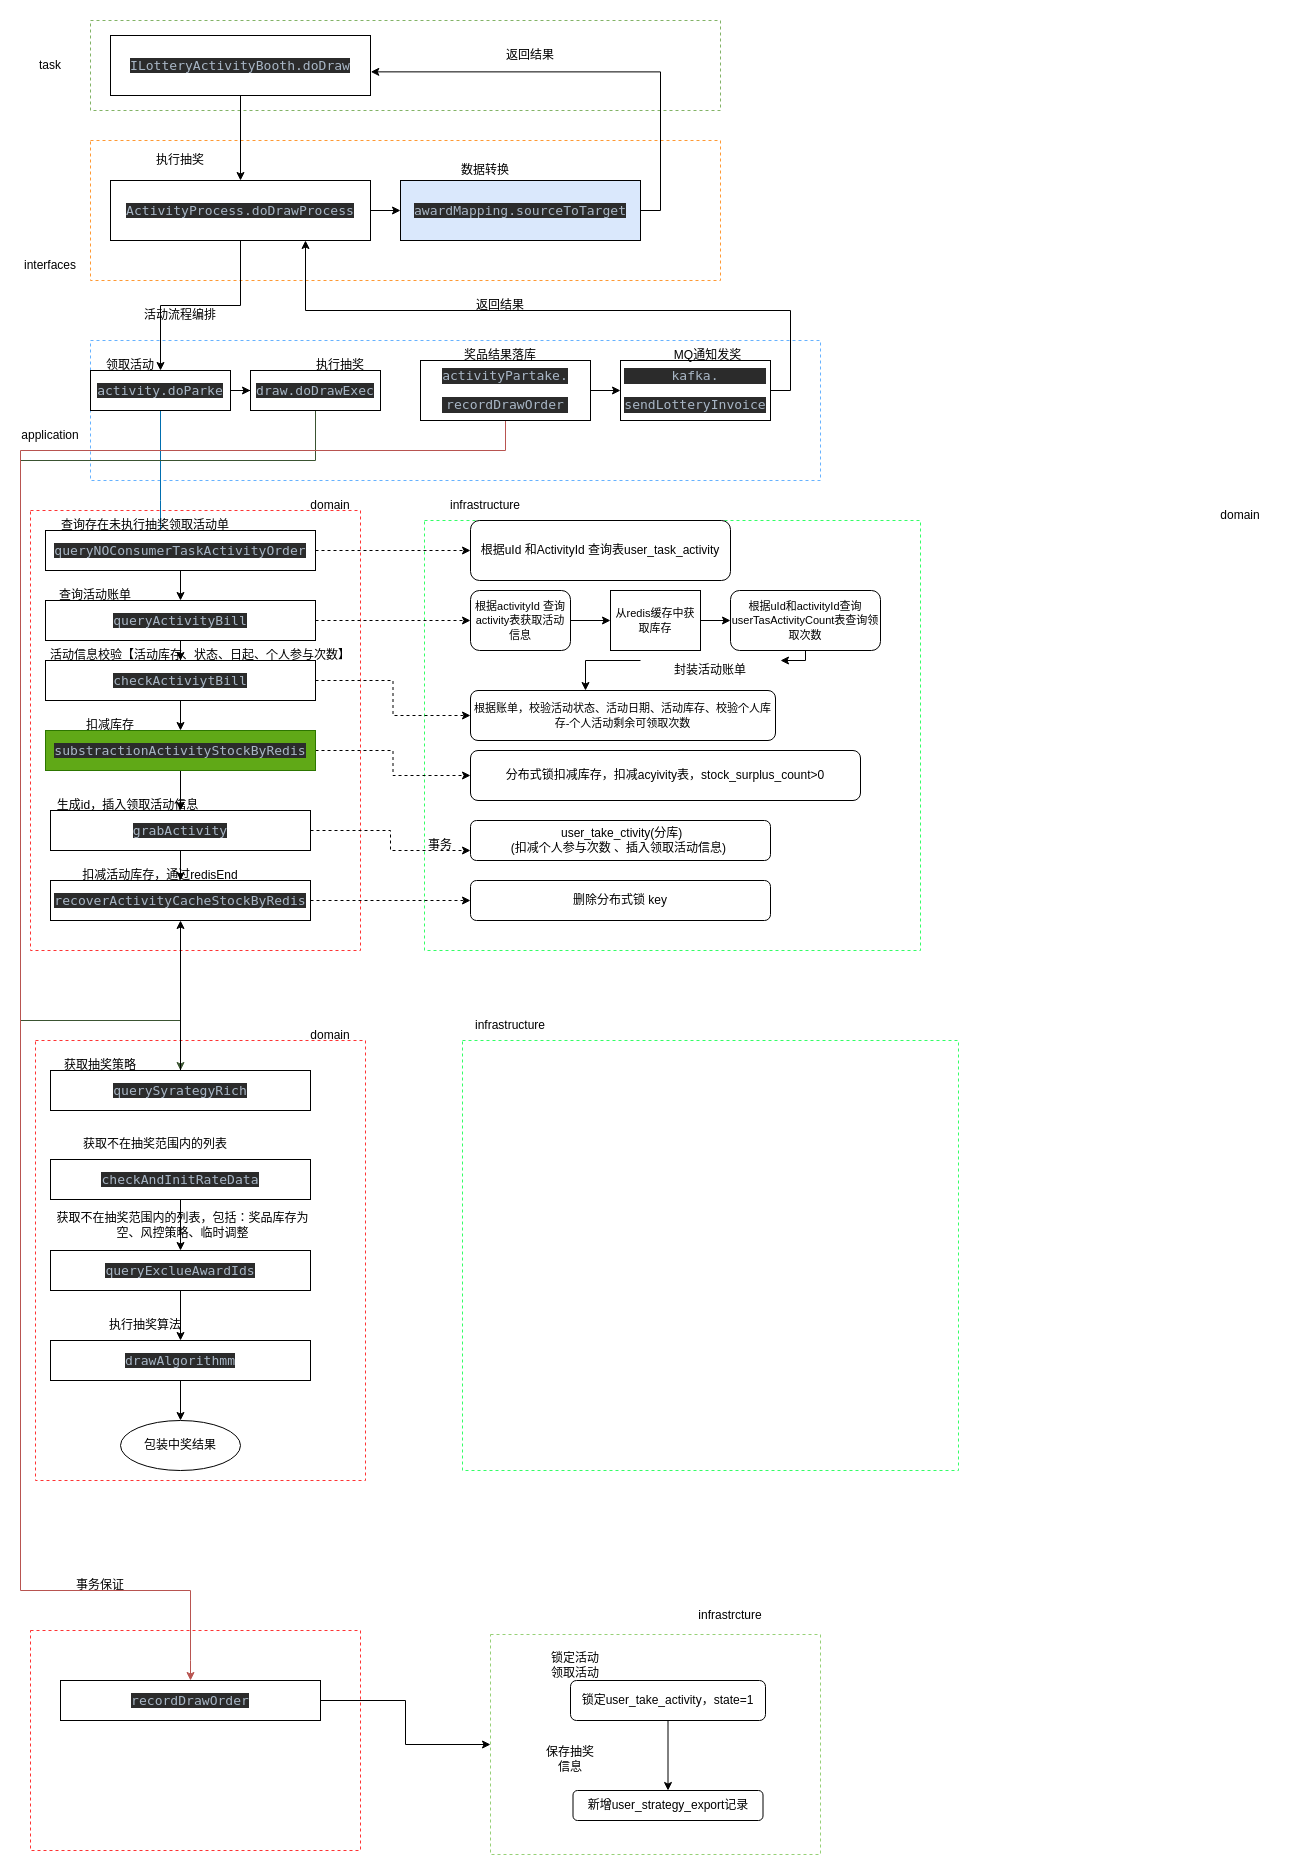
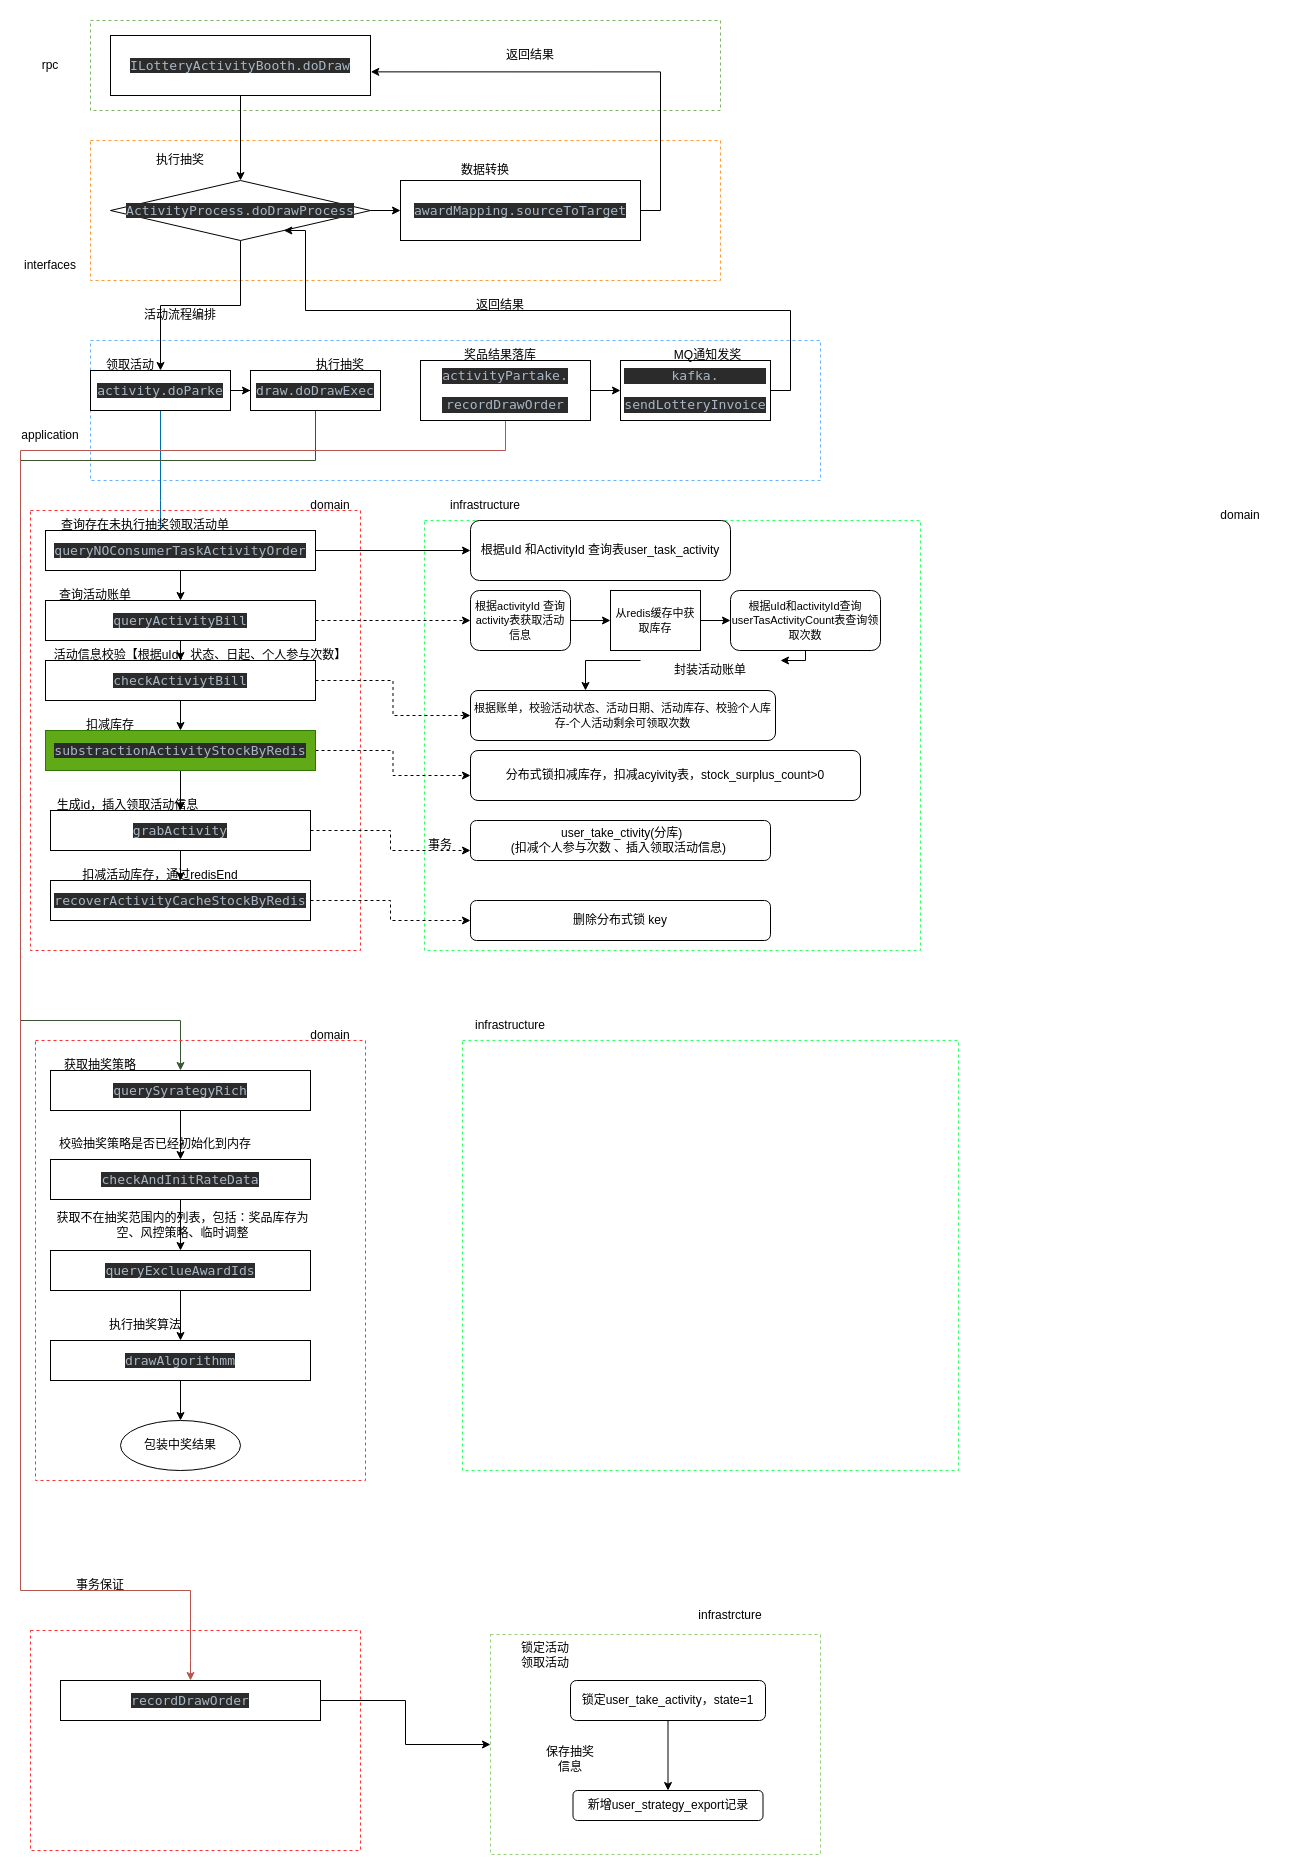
node "task": label "task" -> "rpc"
node "ActivityProcess.doDrawProcess": shape rectangle -> diamond
node "awardMapping.sourceToTarget": fillcolor #dae8fc -> #ffffff
edge "queryNOConsumerTaskActivityOrder" -> "根据uId 和ActivityId 查询表user_task_activity": style dashed -> solid
node "活动信息校验【活动库存、状态、日起、个人参与次数】": label "活动信息校验【活动库存、状态、日起、个人参与次数】" -> "活动信息校验【根据uId、状态、日起、个人参与次数】"
node "删除分布式锁 key": moved (621, 901) -> (621, 921)
edge "querySyrategyRich" -> "recoverActivityCacheStockByRedis": now "querySyrategyRich" -> "checkAndInitRateData"
node "获取不在抽奖范围内的列表": label "获取不在抽奖范围内的列表" -> "校验抽奖策略是否已经初始化到内存"
node "锁定活动领取活动": moved (576, 1666) -> (546, 1656)
